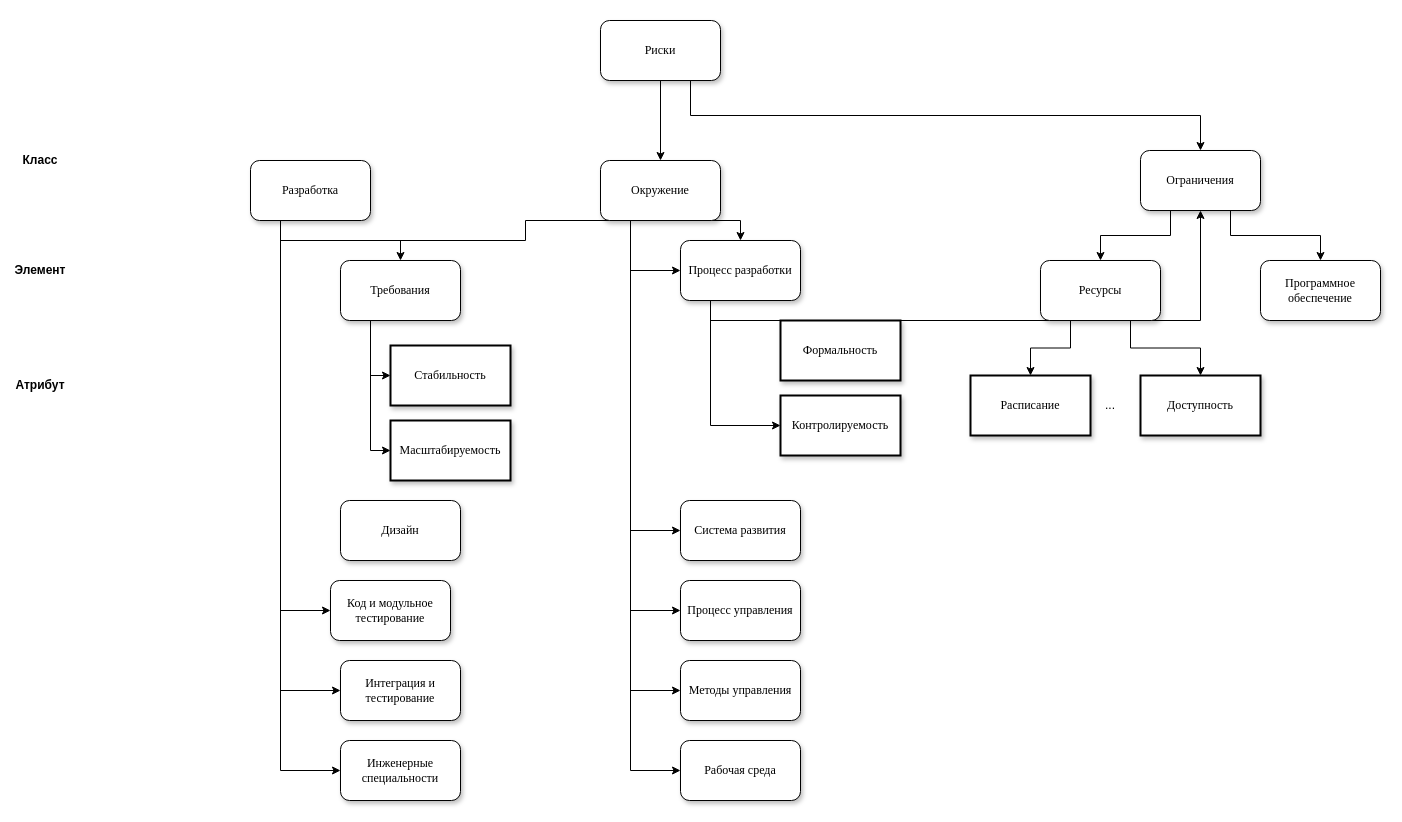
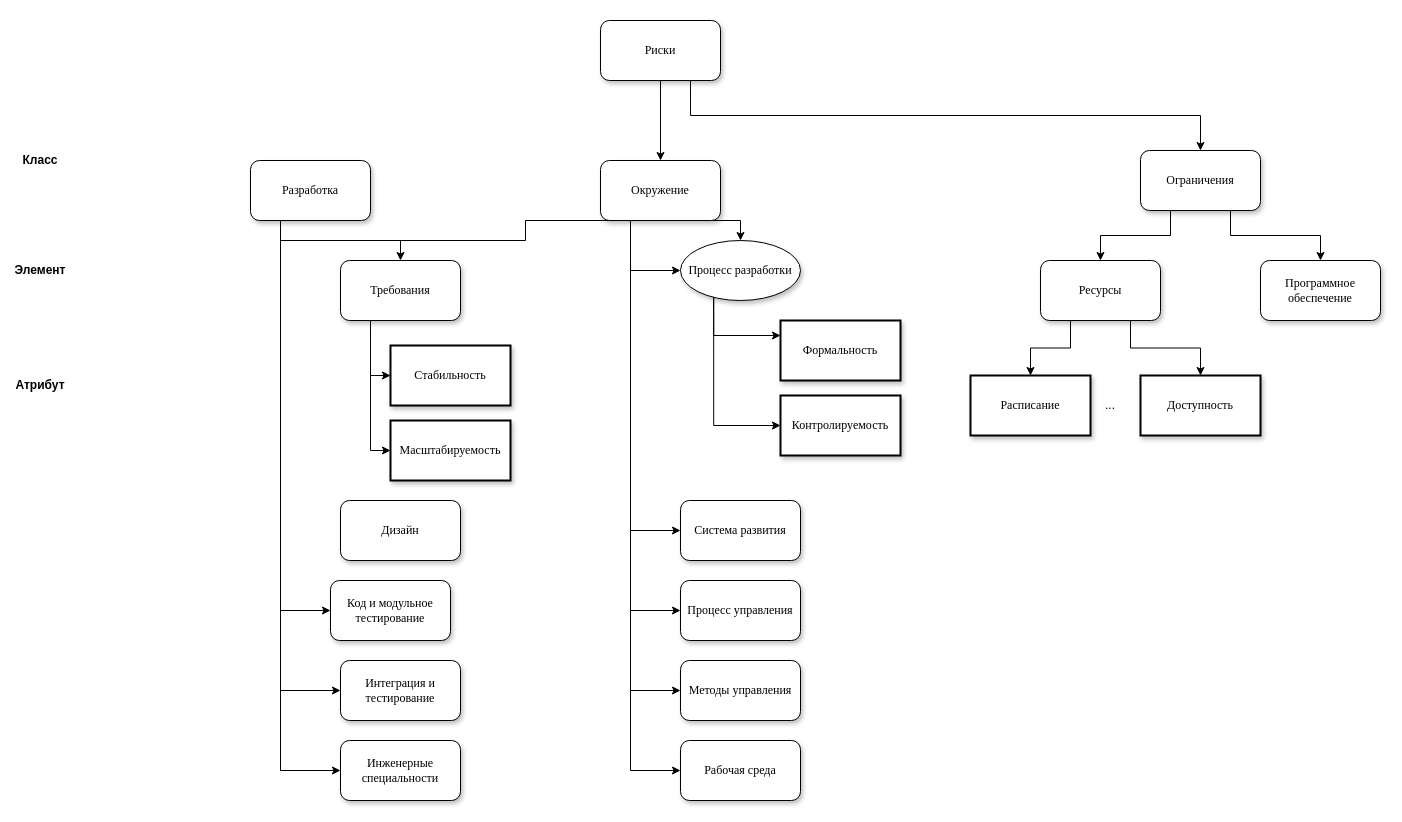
node "Процесс разработки": shape rounded rectangle -> ellipse
edge "Процесс разработки" -> "Ограничения": now "Процесс разработки" -> "Формальность"
